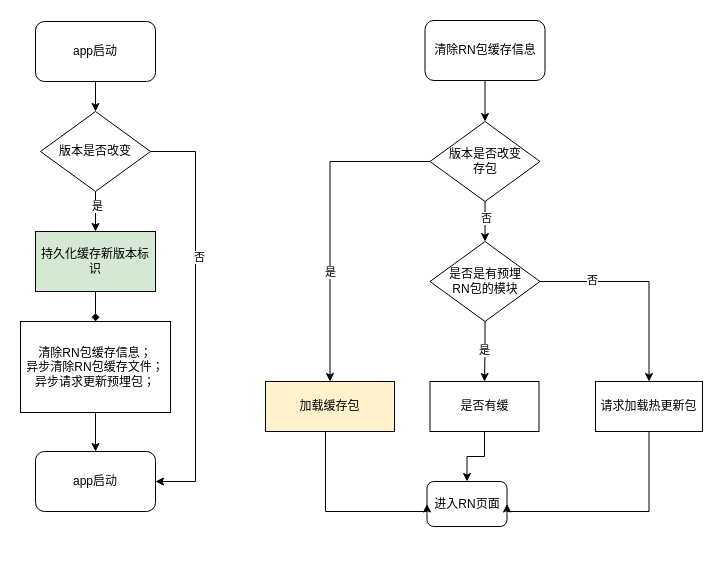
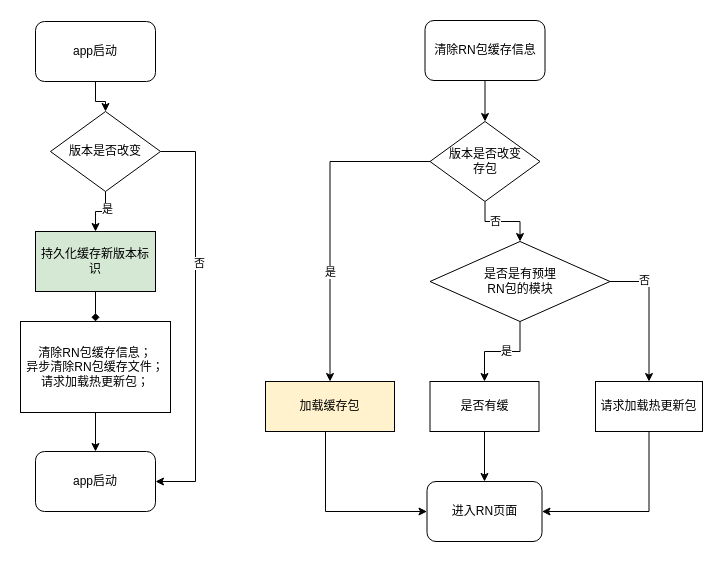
node "版本是否改变": moved (96, 152) -> (106, 152)
node "是否是有预埋RN包的模块": size 110x80 -> 180x80
node "清除RN包缓存信息； 异步清除RN包缓存文件； 异步请求更新预埋包；": label "清除RN包缓存信息； 异步清除RN包缓存文件； 异步请求更新预埋包；" -> "清除RN包缓存信息； 异步清除RN包缓存文件； 请求加载热更新包；"
node "进入RN页面": size 80x45 -> 115x60
